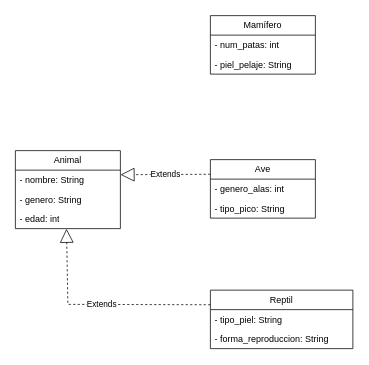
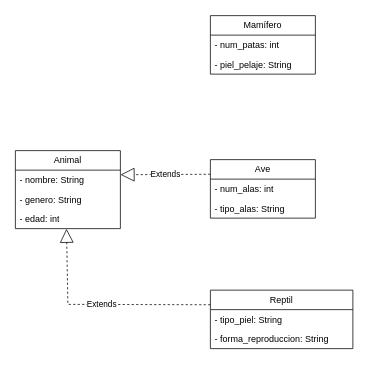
node "- genero_alas: int": label "- genero_alas: int" -> "- num_alas: int"
node "- tipo_pico: String": label "- tipo_pico: String" -> "- tipo_alas: String"
